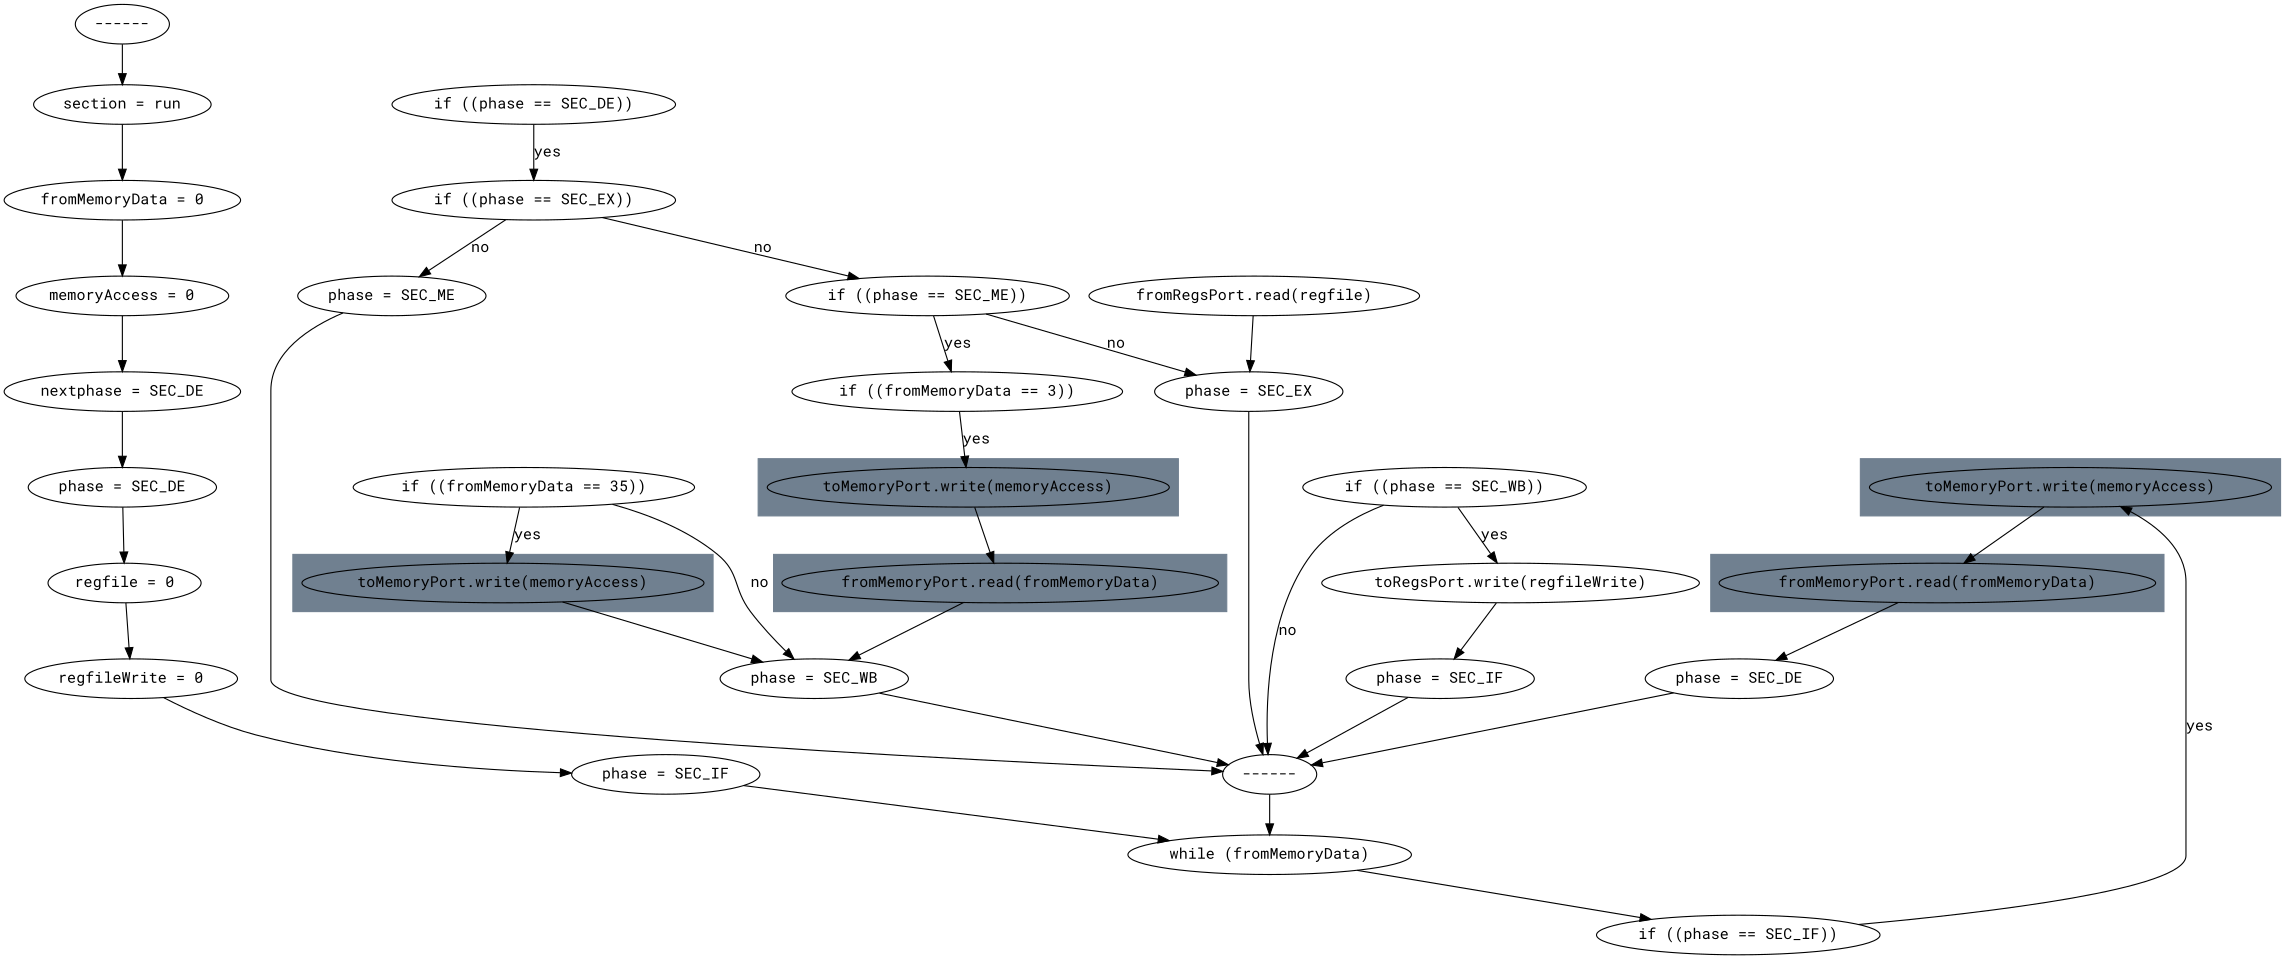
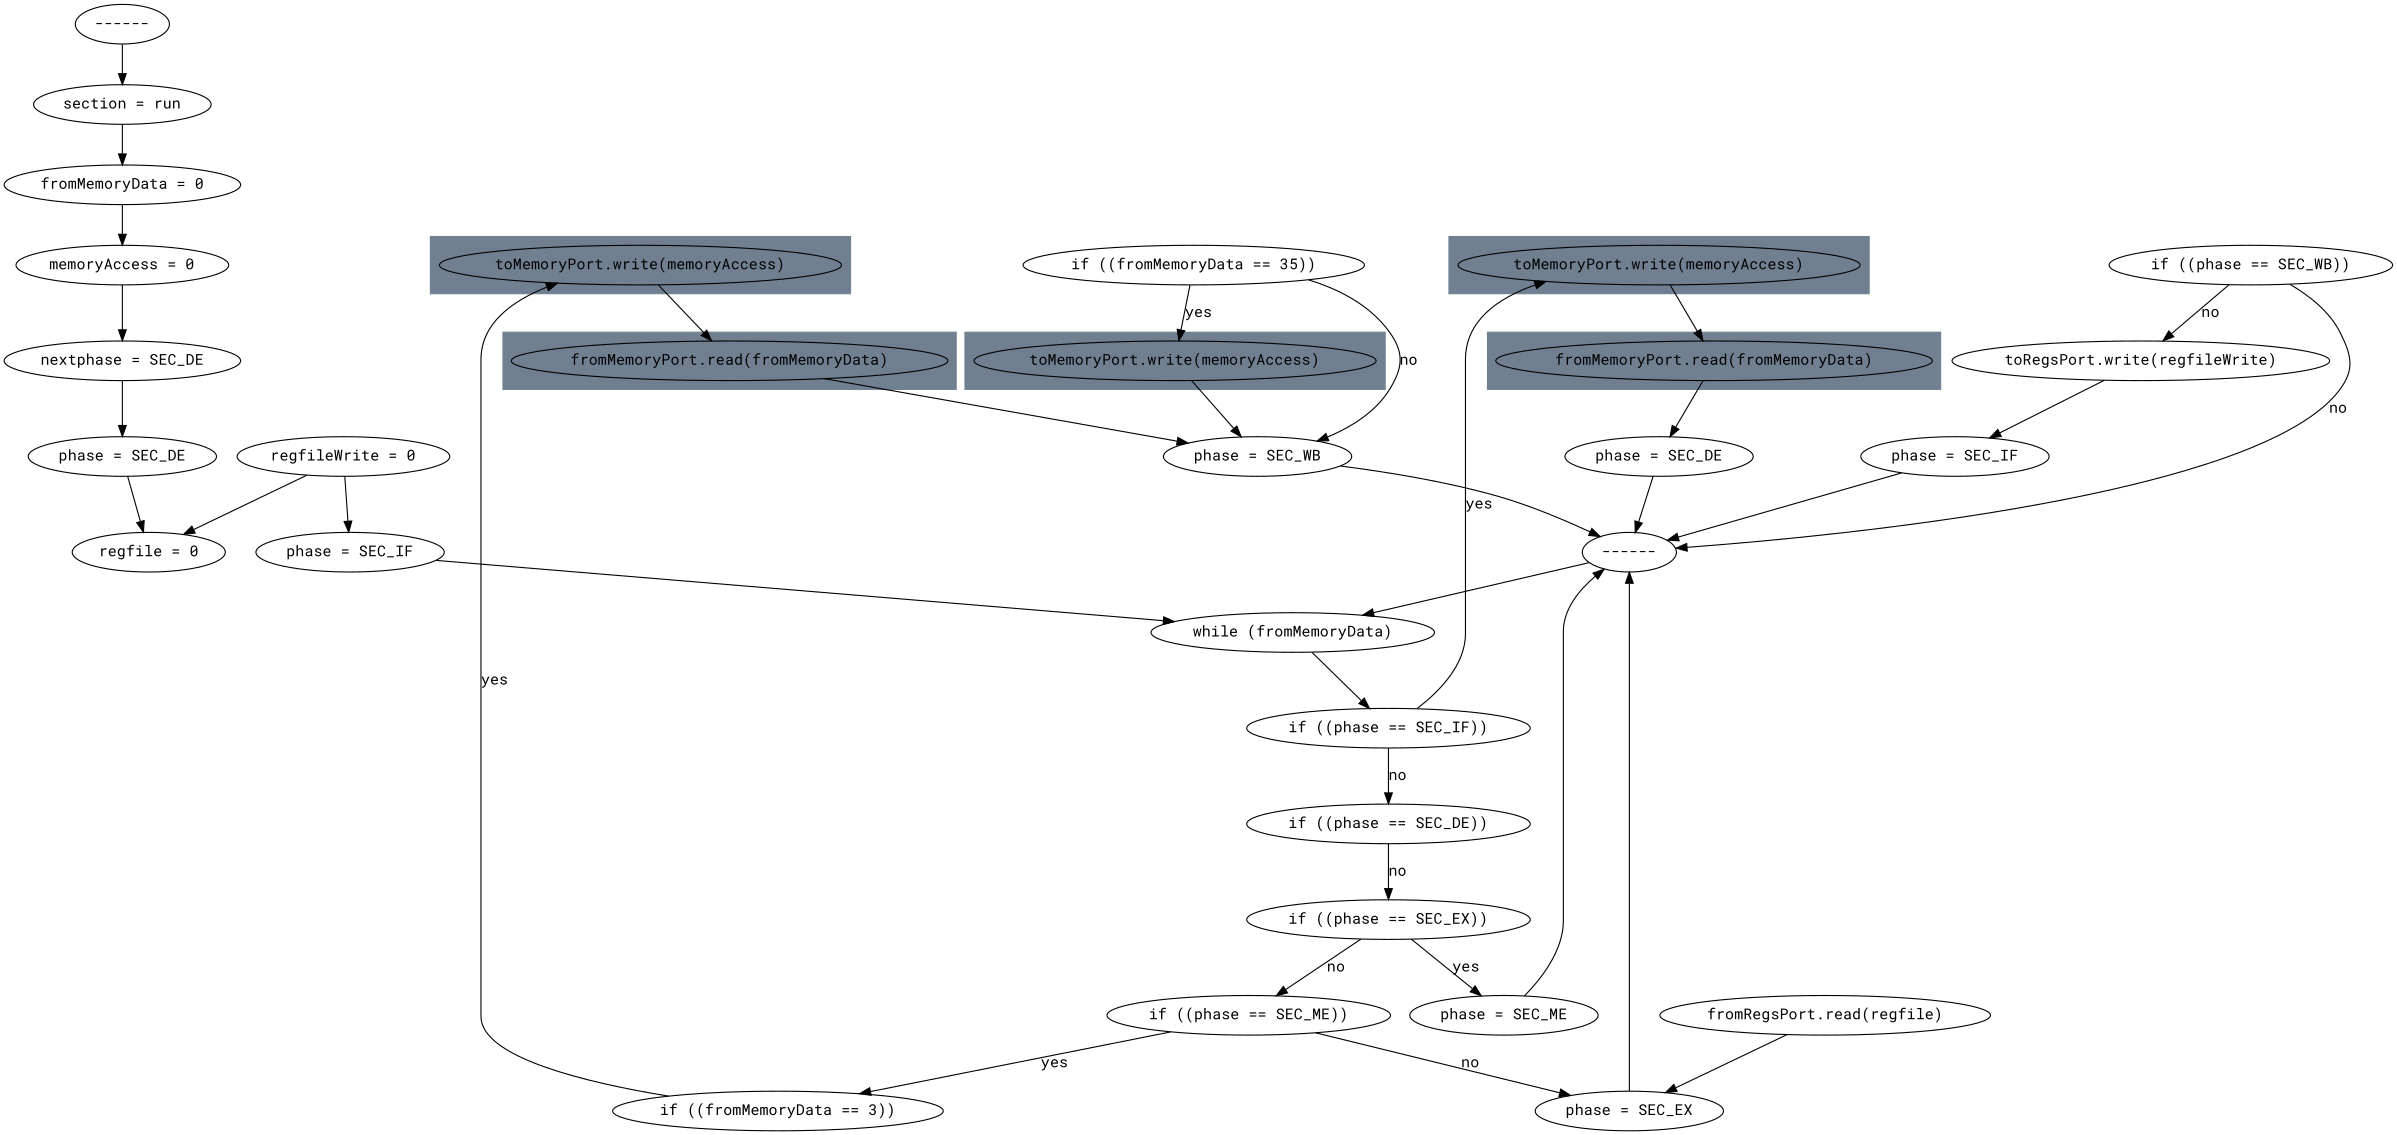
edge "if ((phase == SEC_DE))" -> "if ((phase == SEC_EX))": label "yes" -> "no"
edge "if ((phase == SEC_EX))" -> "phase = SEC_ME": label "no" -> "yes"
edge "if ((phase == SEC_WB))" -> "toRegsPort.write(regfileWrite)": label "yes" -> "no"
edge "regfile = 0" -> "regfileWrite = 0": reversed
edge "if ((phase == SEC_IF))" -> "if ((phase == SEC_DE))": added, label "no"
